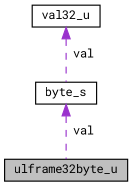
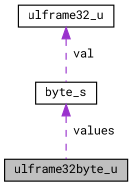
node "val32_u": label "val32_u" -> "ulframe32_u"
edge "ulframe32byte_u" -> "byte_s": label " val" -> " values"
